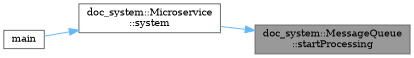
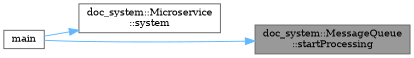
edge "doc_system::Microservice ::system" -> "doc_system::MessageQueue ::startProcessing": now "main" -> "doc_system::MessageQueue ::startProcessing"
